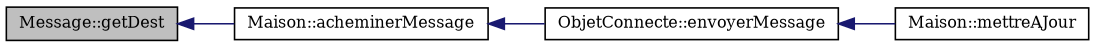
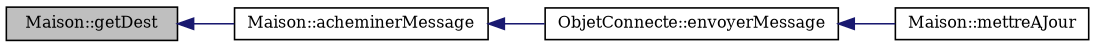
node "Message::getDest": label "Message::getDest" -> "Maison::getDest"
